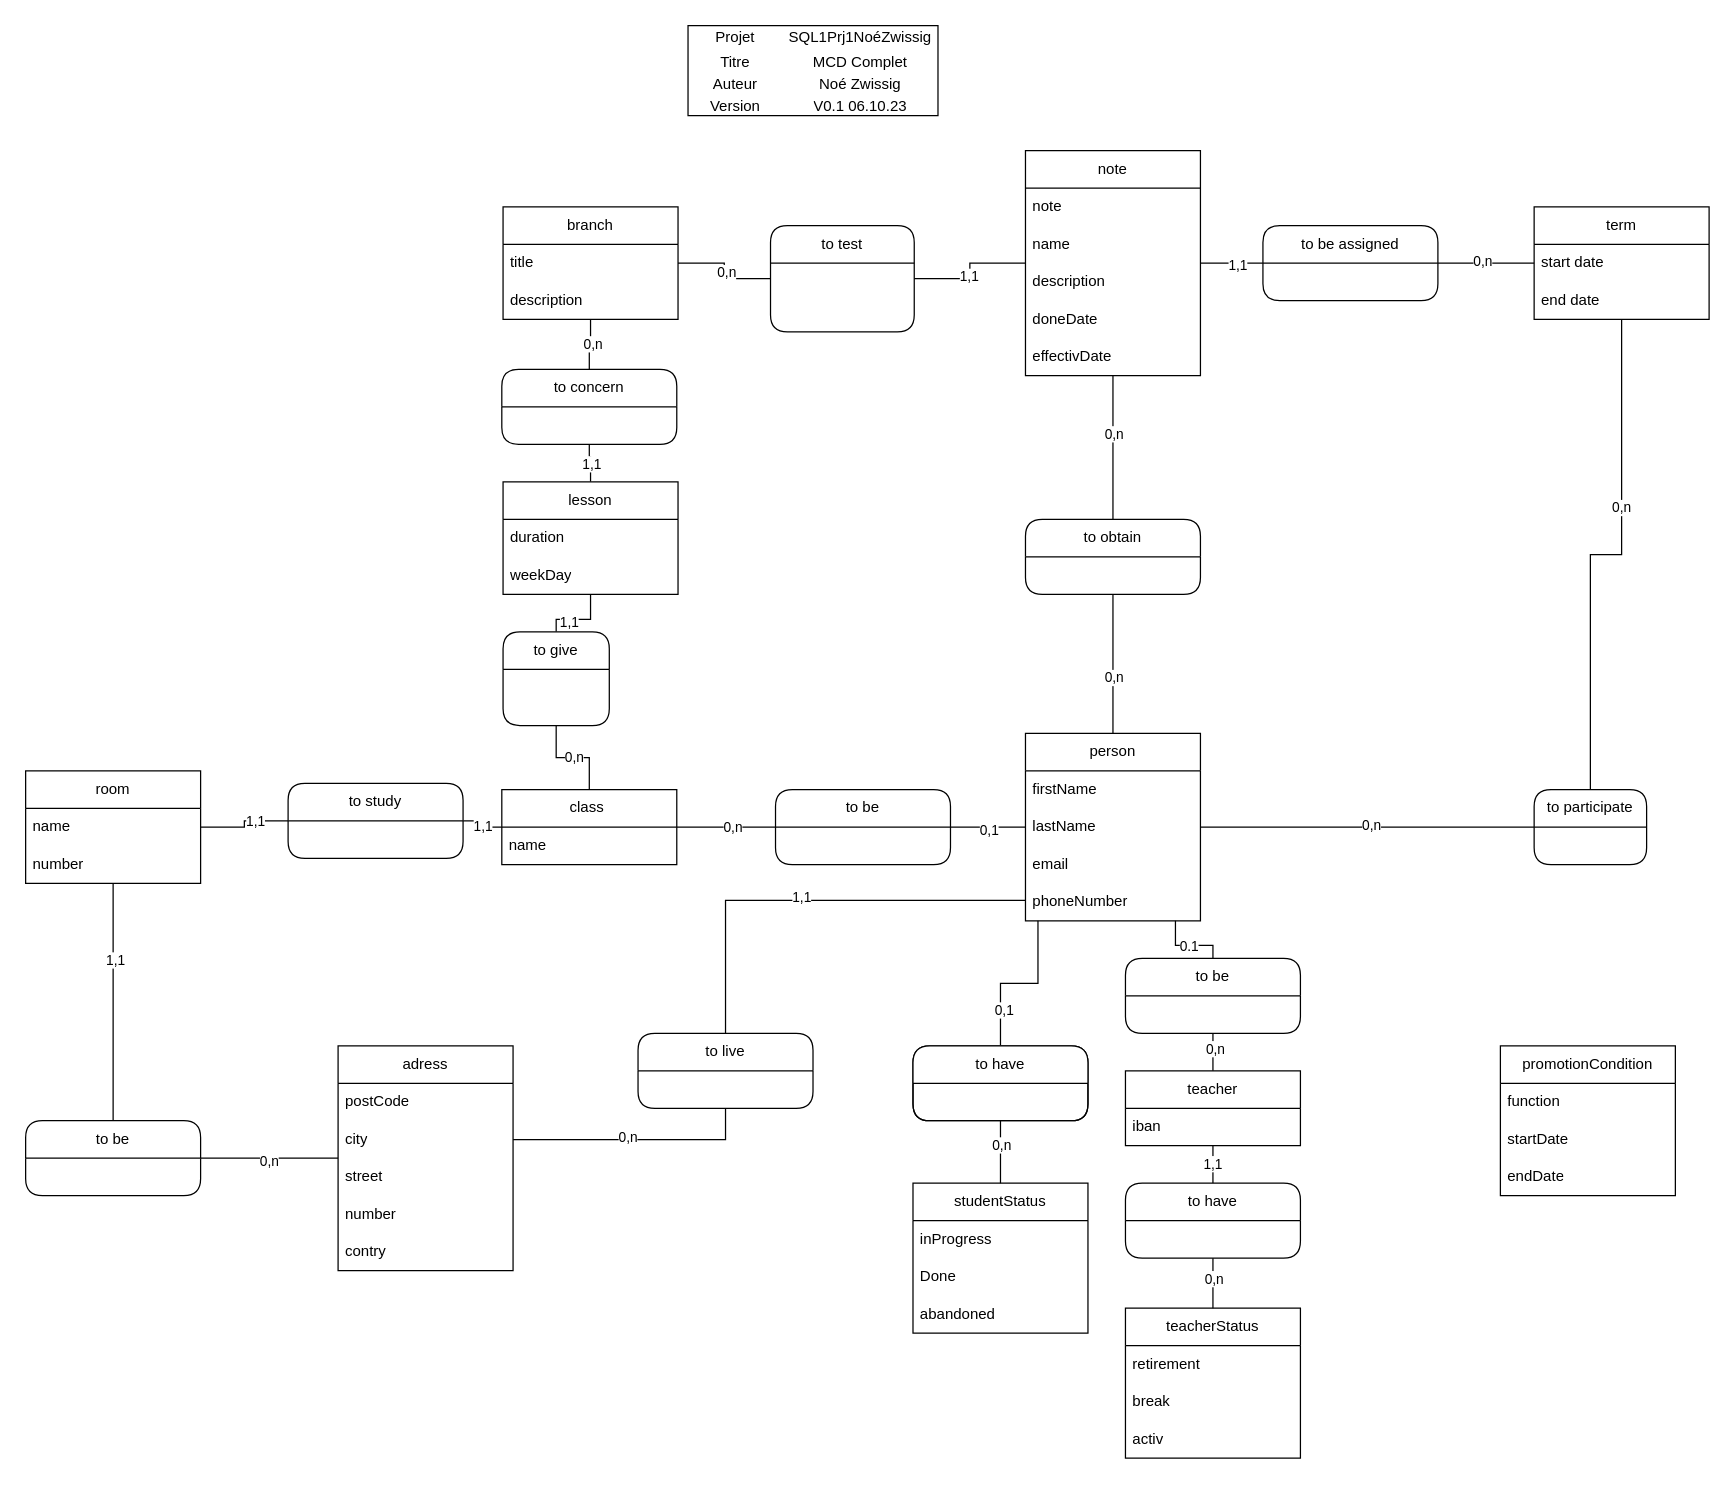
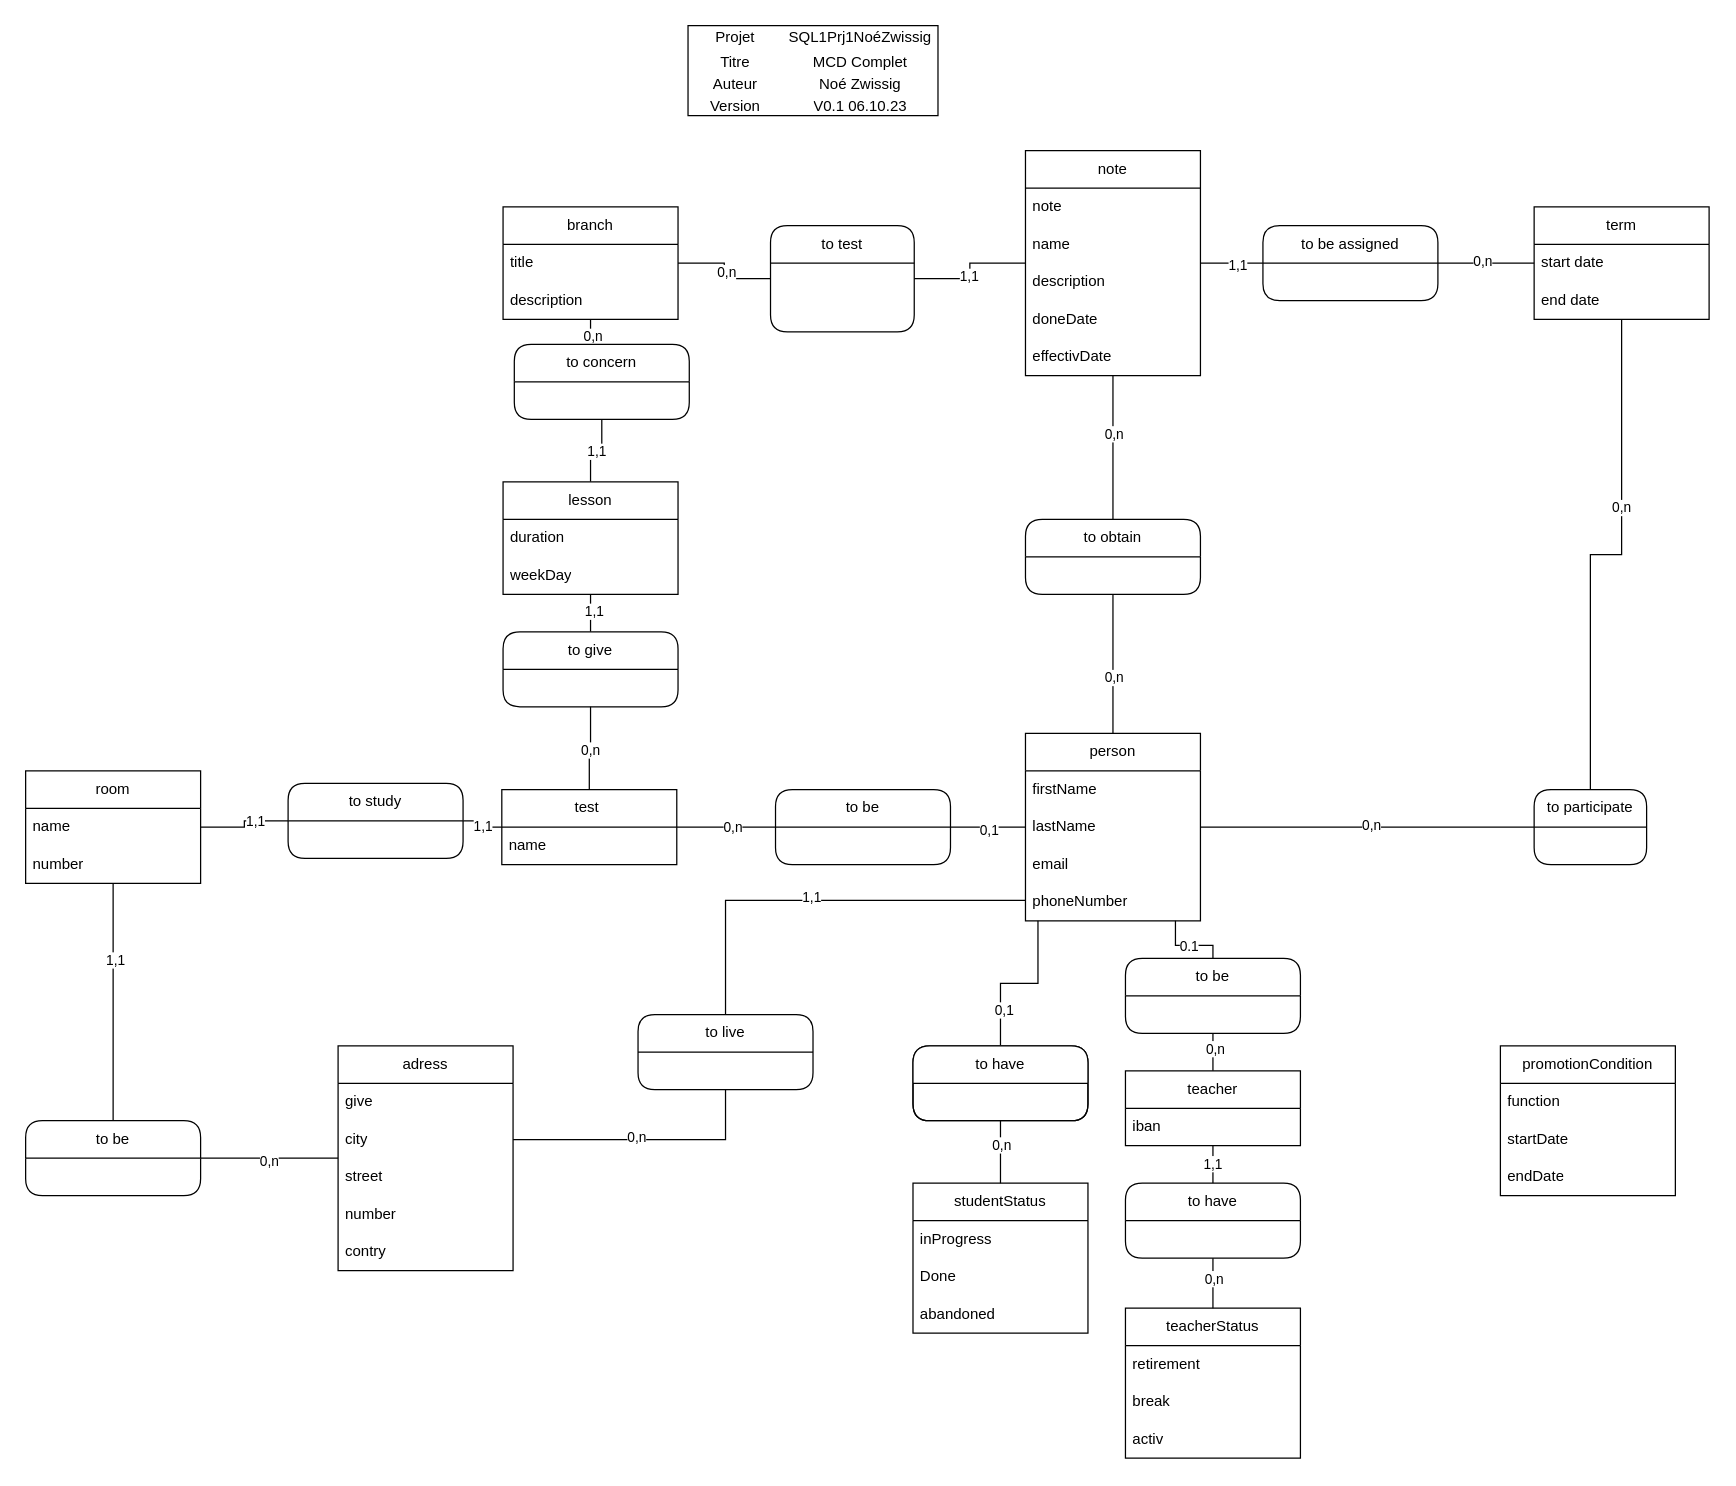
node "to concern": moved (589, 407) -> (602, 382)
node "to give": size 106x94 -> 175x75
node "class": label "class" -> "test"
node "to live": moved (726, 1071) -> (726, 1052)
node "postCode": label "postCode" -> "give"
